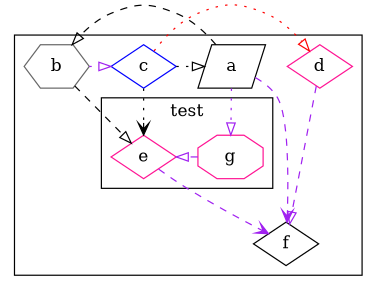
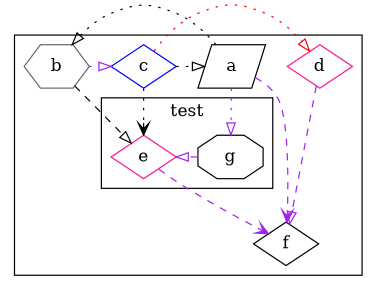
edge "a" -> "b": style dashed -> dotted
node "g": color deeppink -> black
